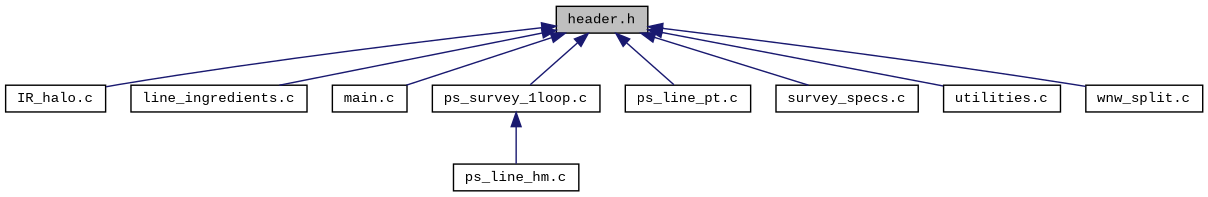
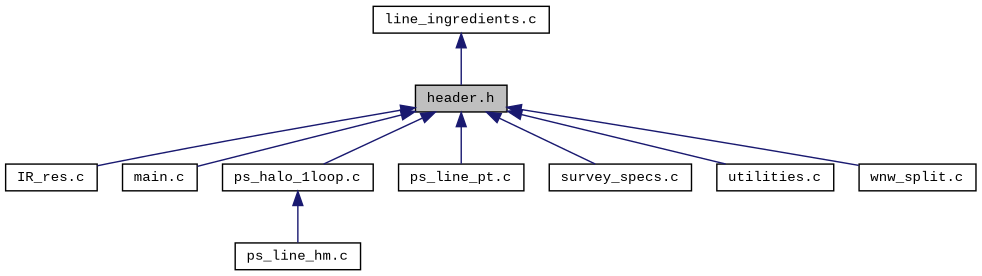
edge "line_ingredients.c" -> "header.h": reversed
node "IR_halo.c": label "IR_halo.c" -> "IR_res.c"
node "ps_survey_1loop.c": label "ps_survey_1loop.c" -> "ps_halo_1loop.c"
